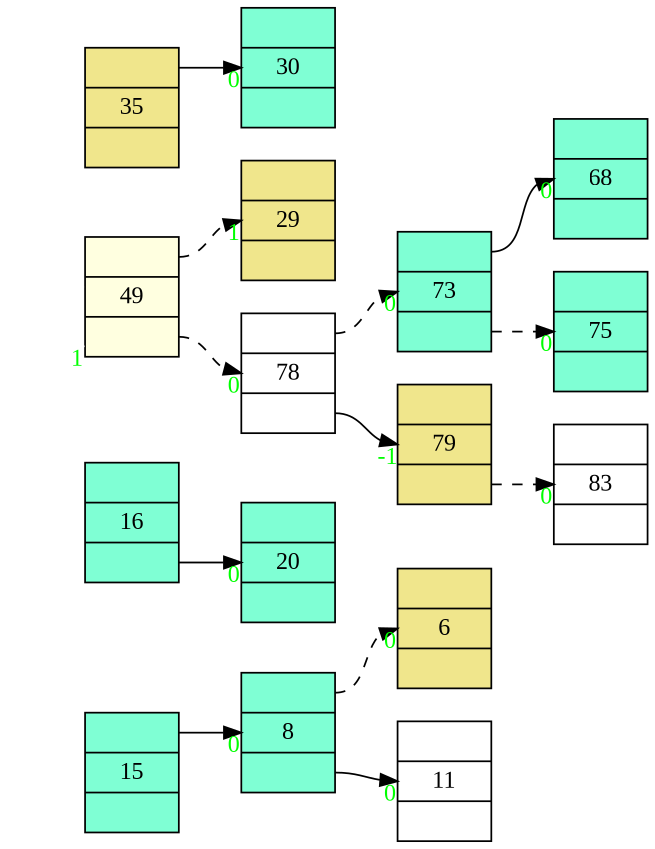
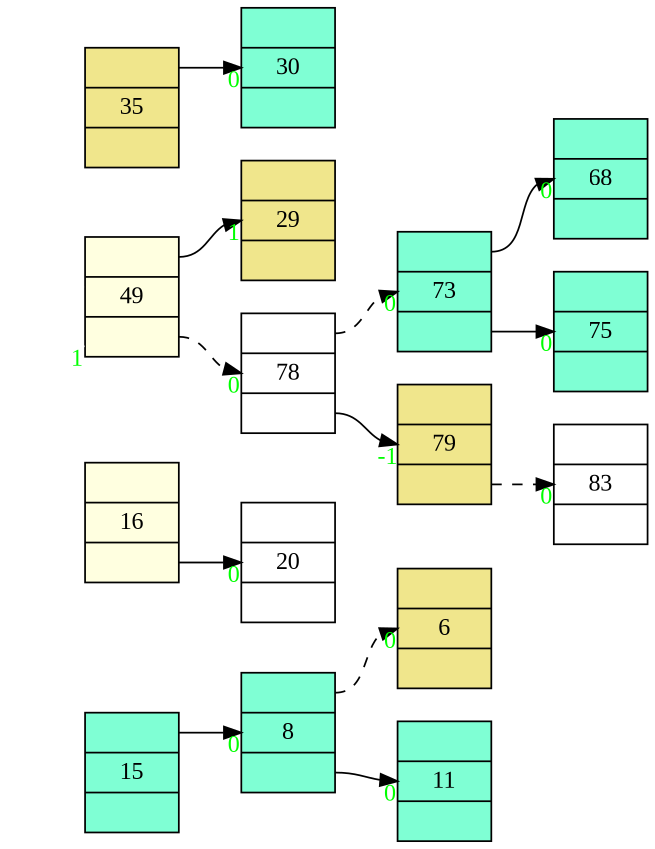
edge "49" -> "29": style dashed -> solid
edge "73" -> "75": style dashed -> solid
node "16": fillcolor aquamarine -> lightyellow
node "20": fillcolor aquamarine -> white
node "11": fillcolor white -> aquamarine
